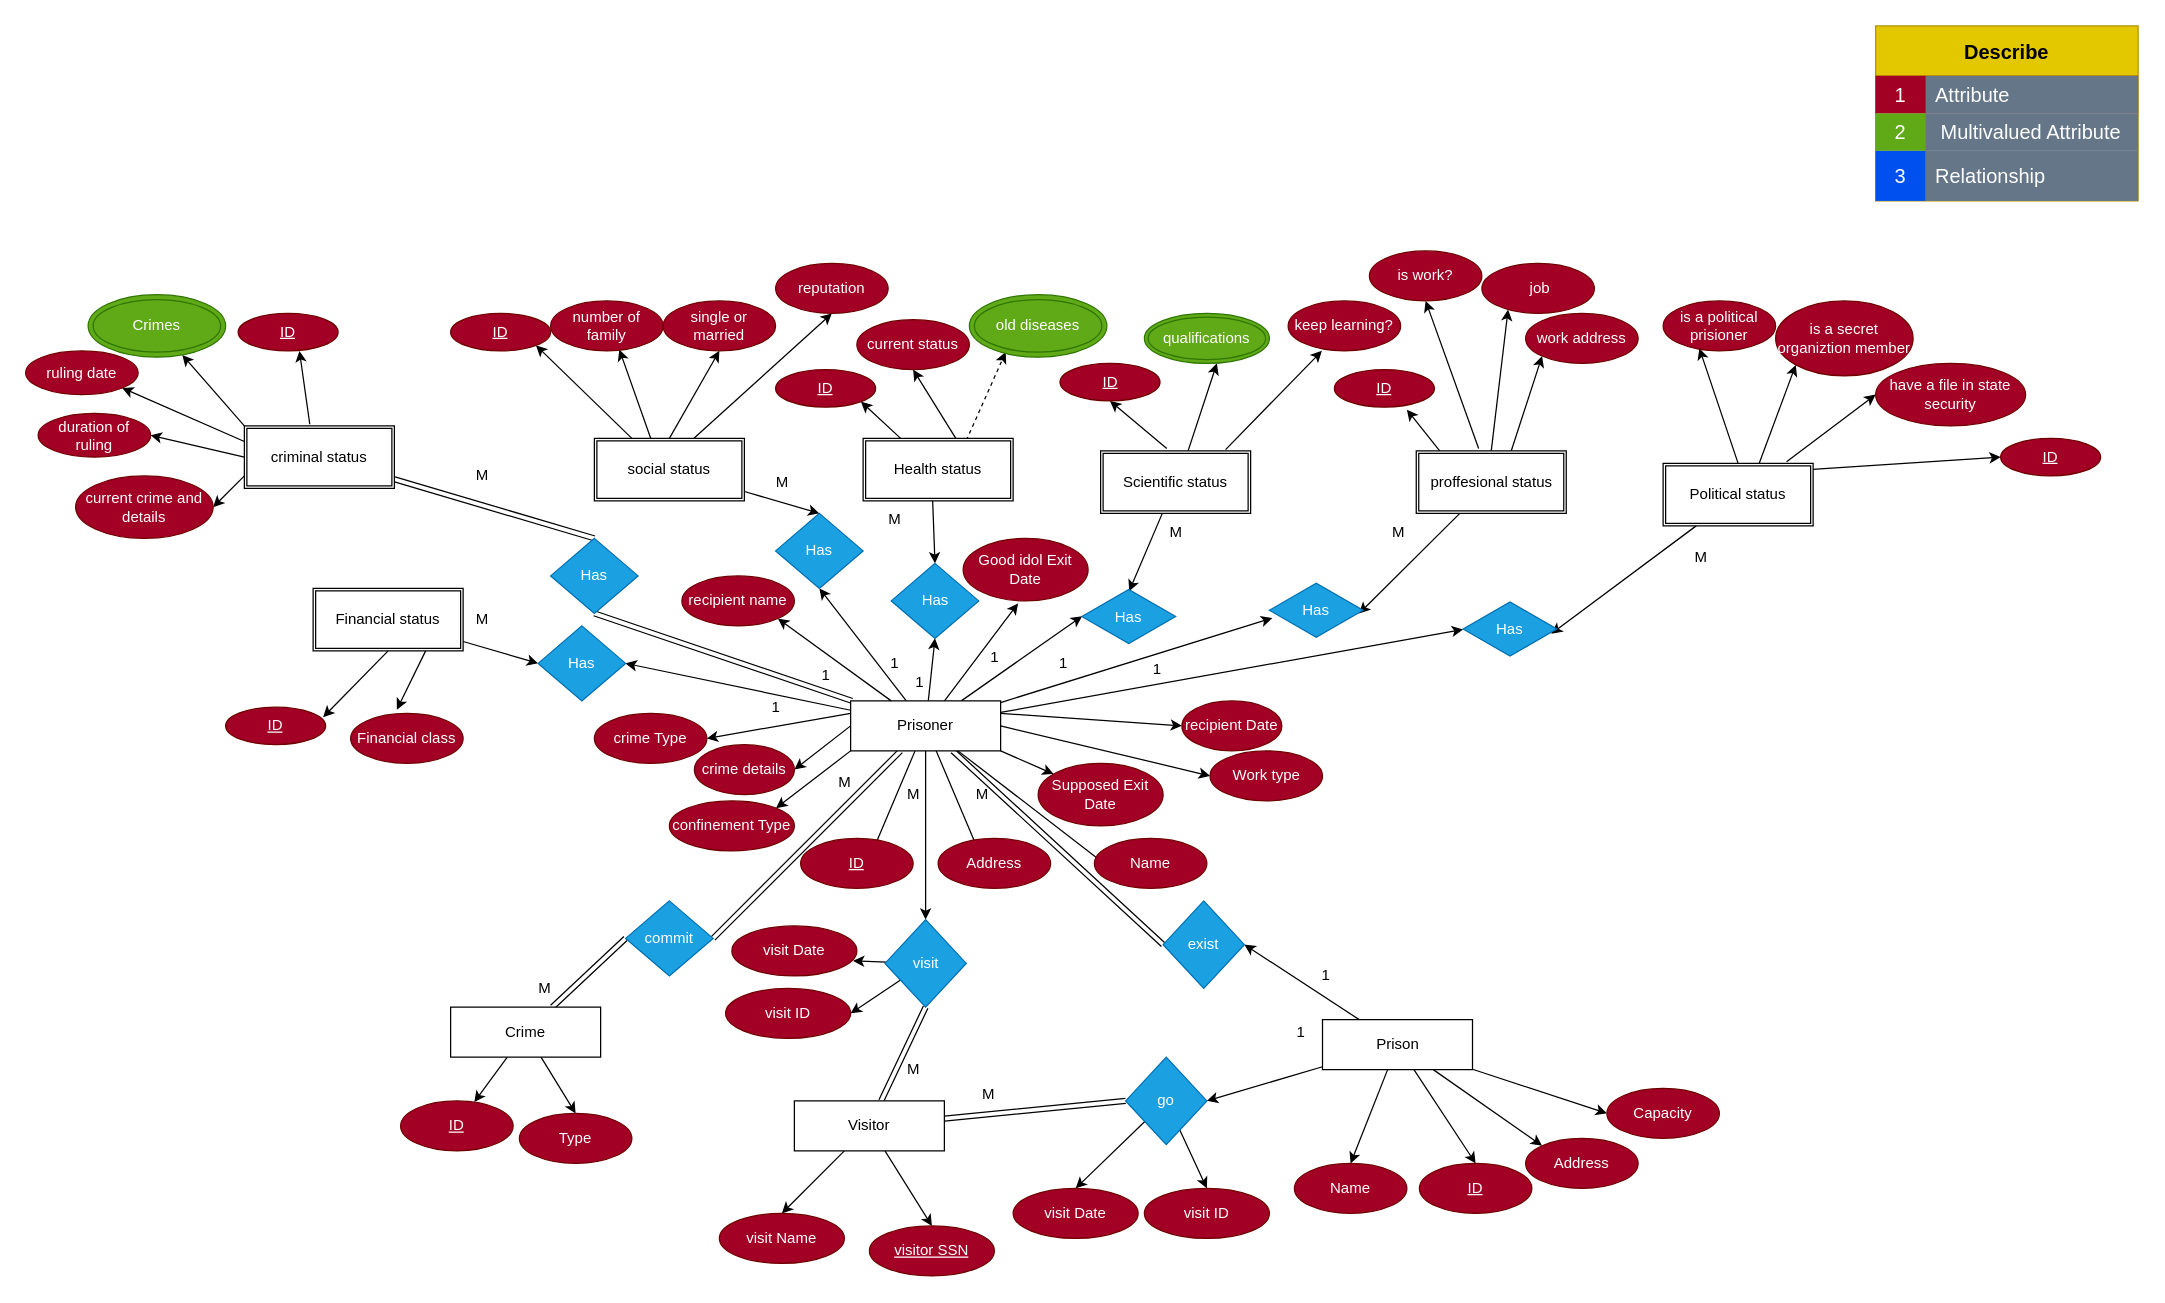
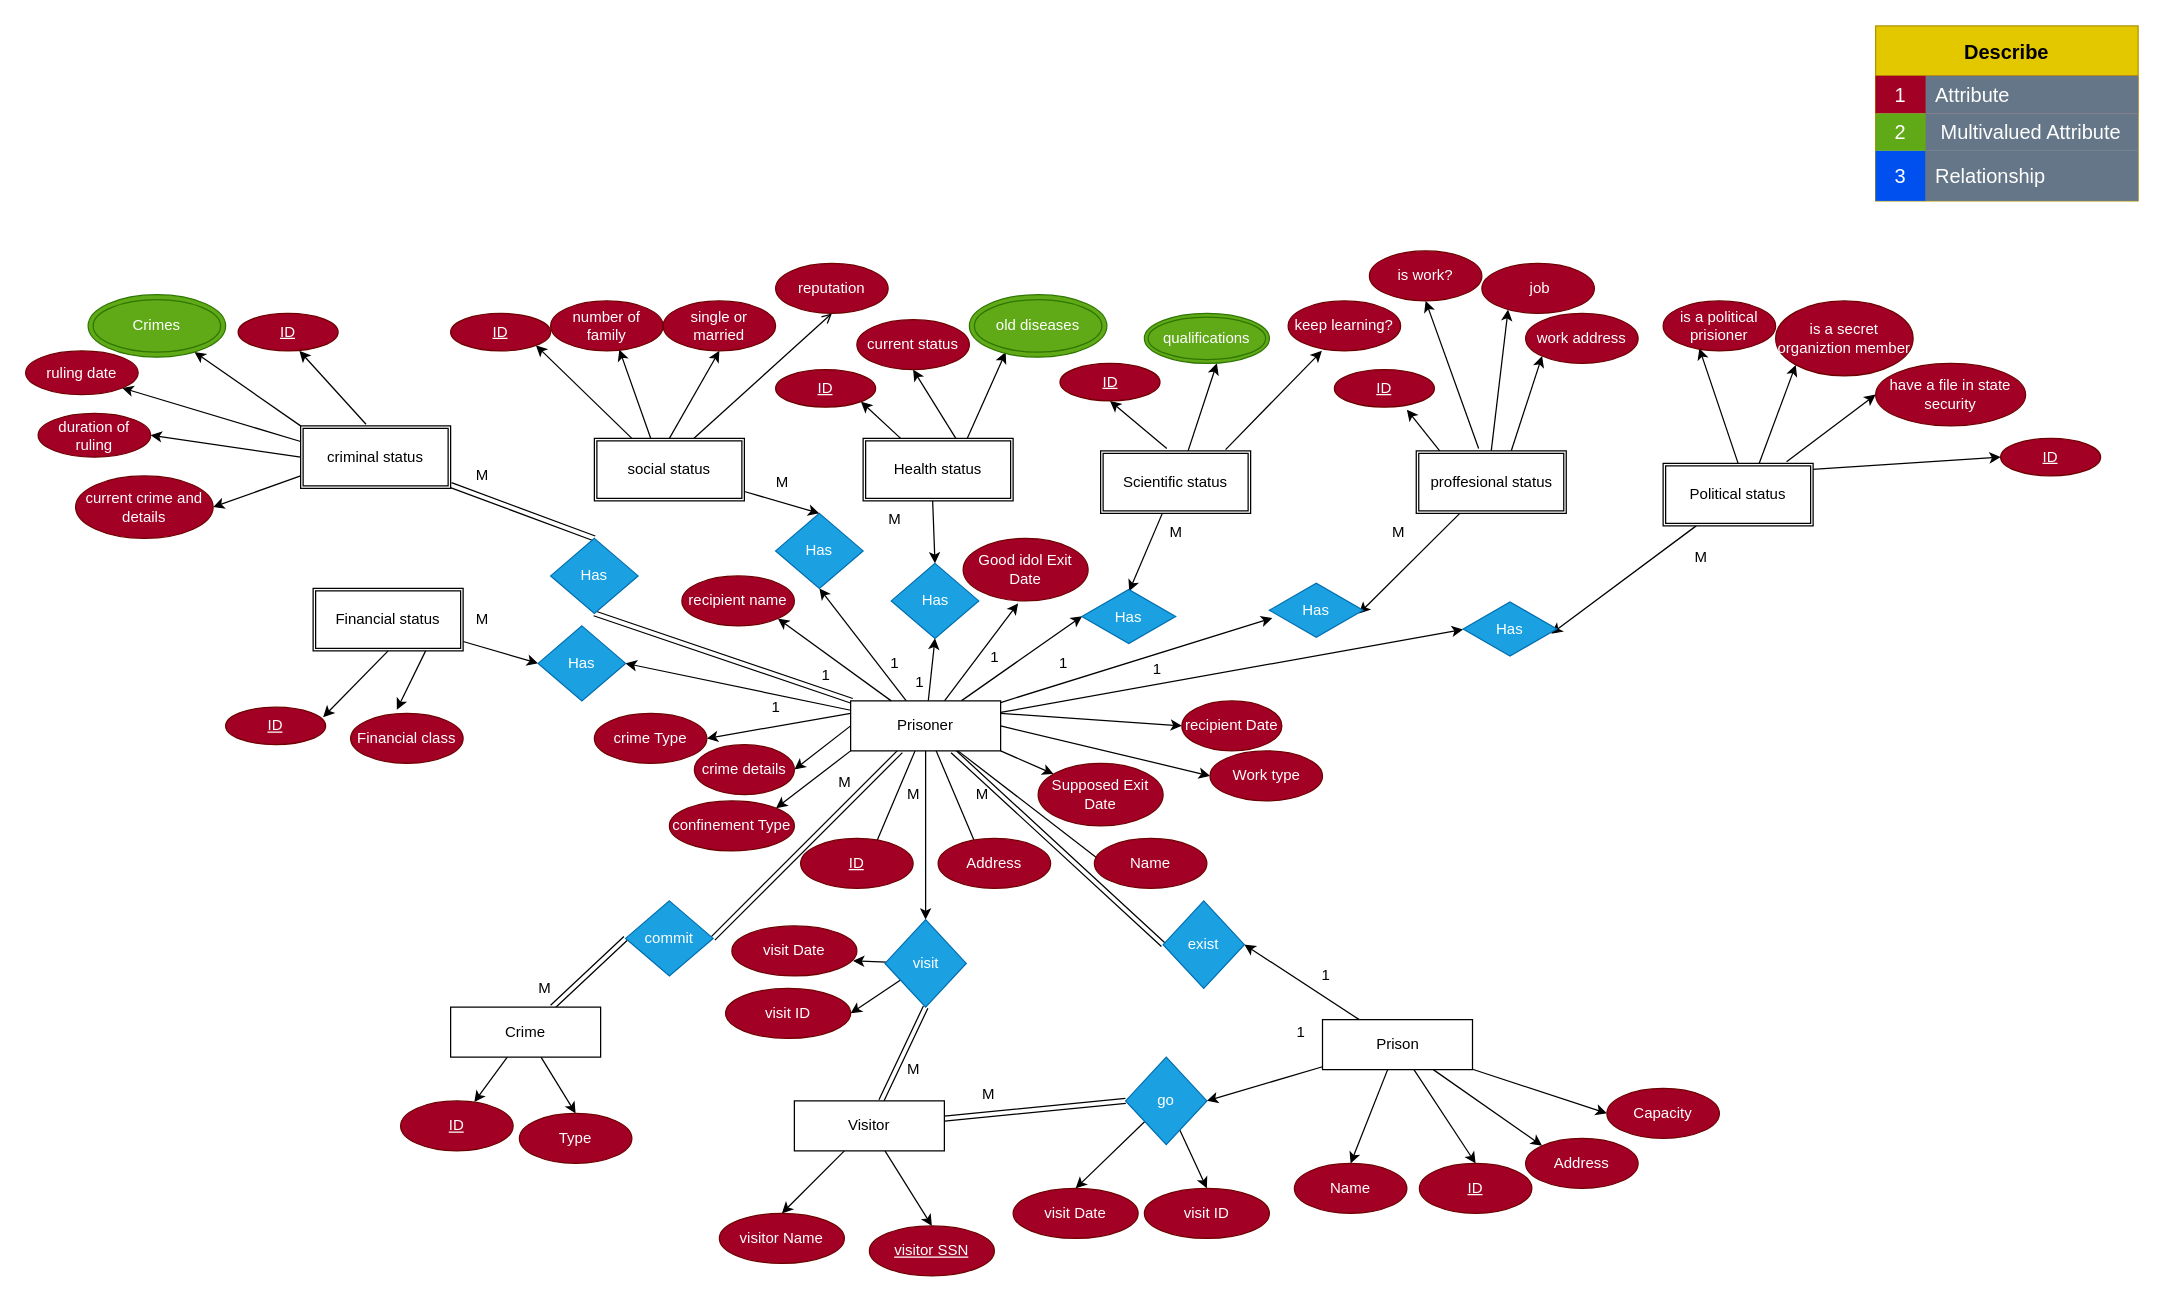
edge "social status" -> "reputation": arrowhead classic -> open
edge "Health status" -> "old diseases": style dashed -> solid
node "criminal status": moved (319, 457) -> (376, 457)
node "visit Name": label "visit Name" -> "visitor Name"
